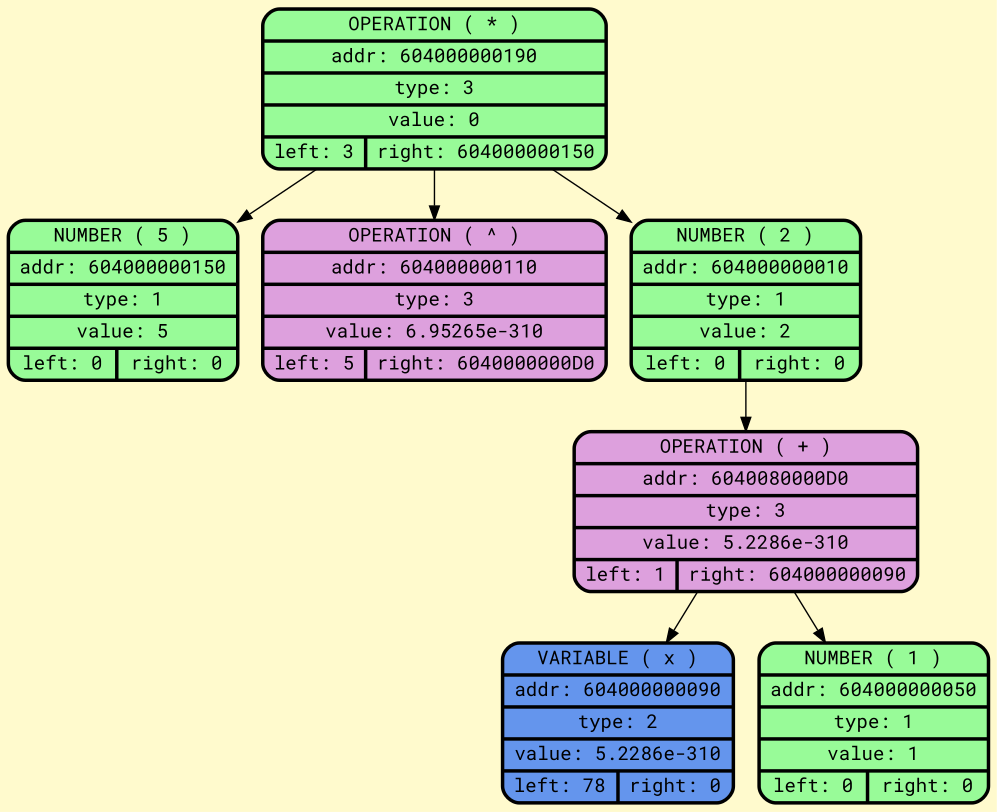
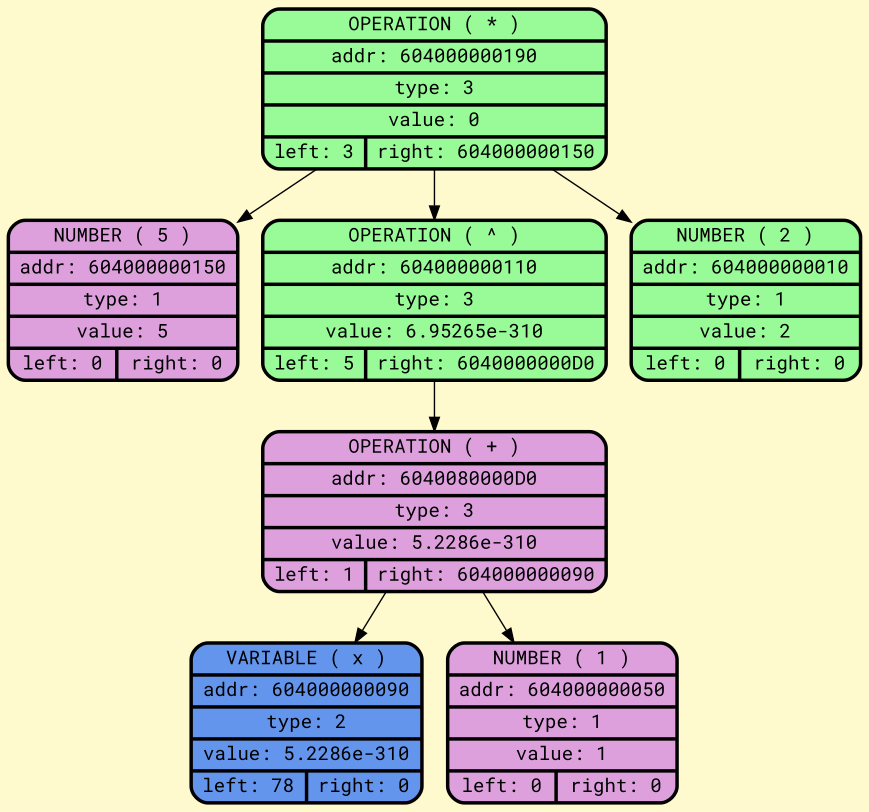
node "NUMBER ( 5 )": fillcolor palegreen -> plum
node "OPERATION ( ^ )": fillcolor plum -> palegreen
edge "NUMBER ( 2 )" -> "OPERATION ( + )": now "OPERATION ( ^ )" -> "OPERATION ( + )"
node "NUMBER ( 1 )": fillcolor palegreen -> plum
